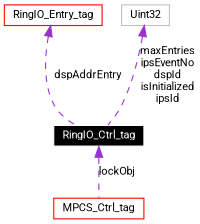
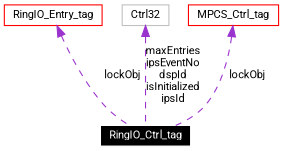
node "Uint32": label "Uint32" -> "Ctrl32"
edge "RingIO_Ctrl_tag" -> "RingIO_Entry_tag": label "dspAddrEntry" -> "lockObj"
edge "MPCS_Ctrl_tag" -> "RingIO_Ctrl_tag": reversed
